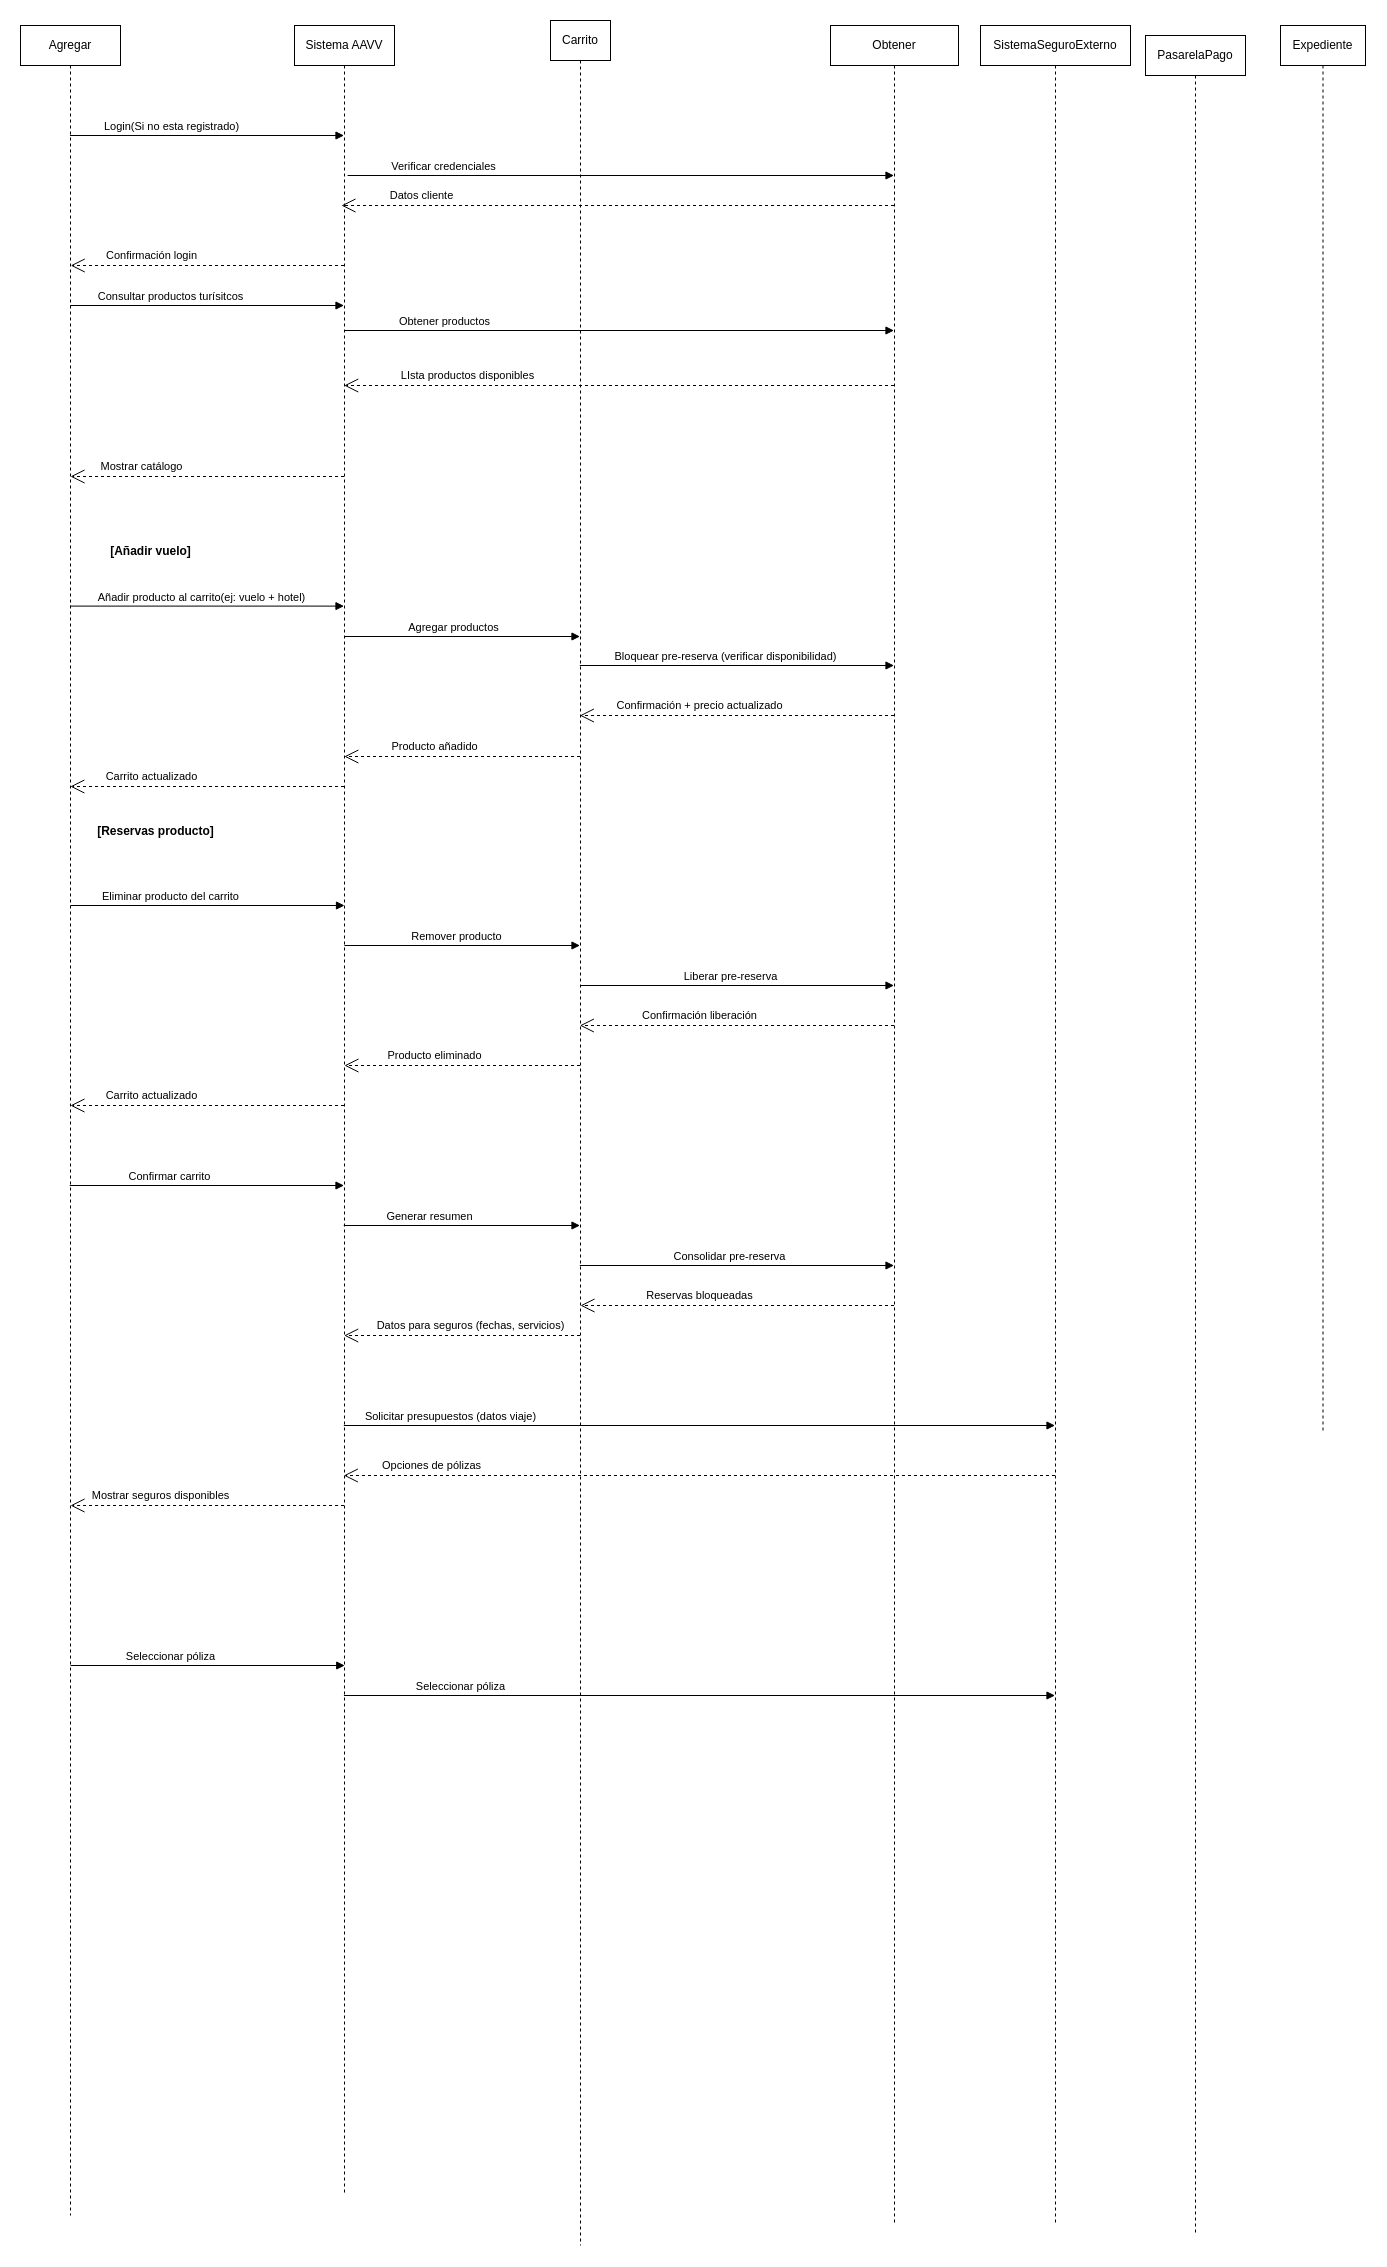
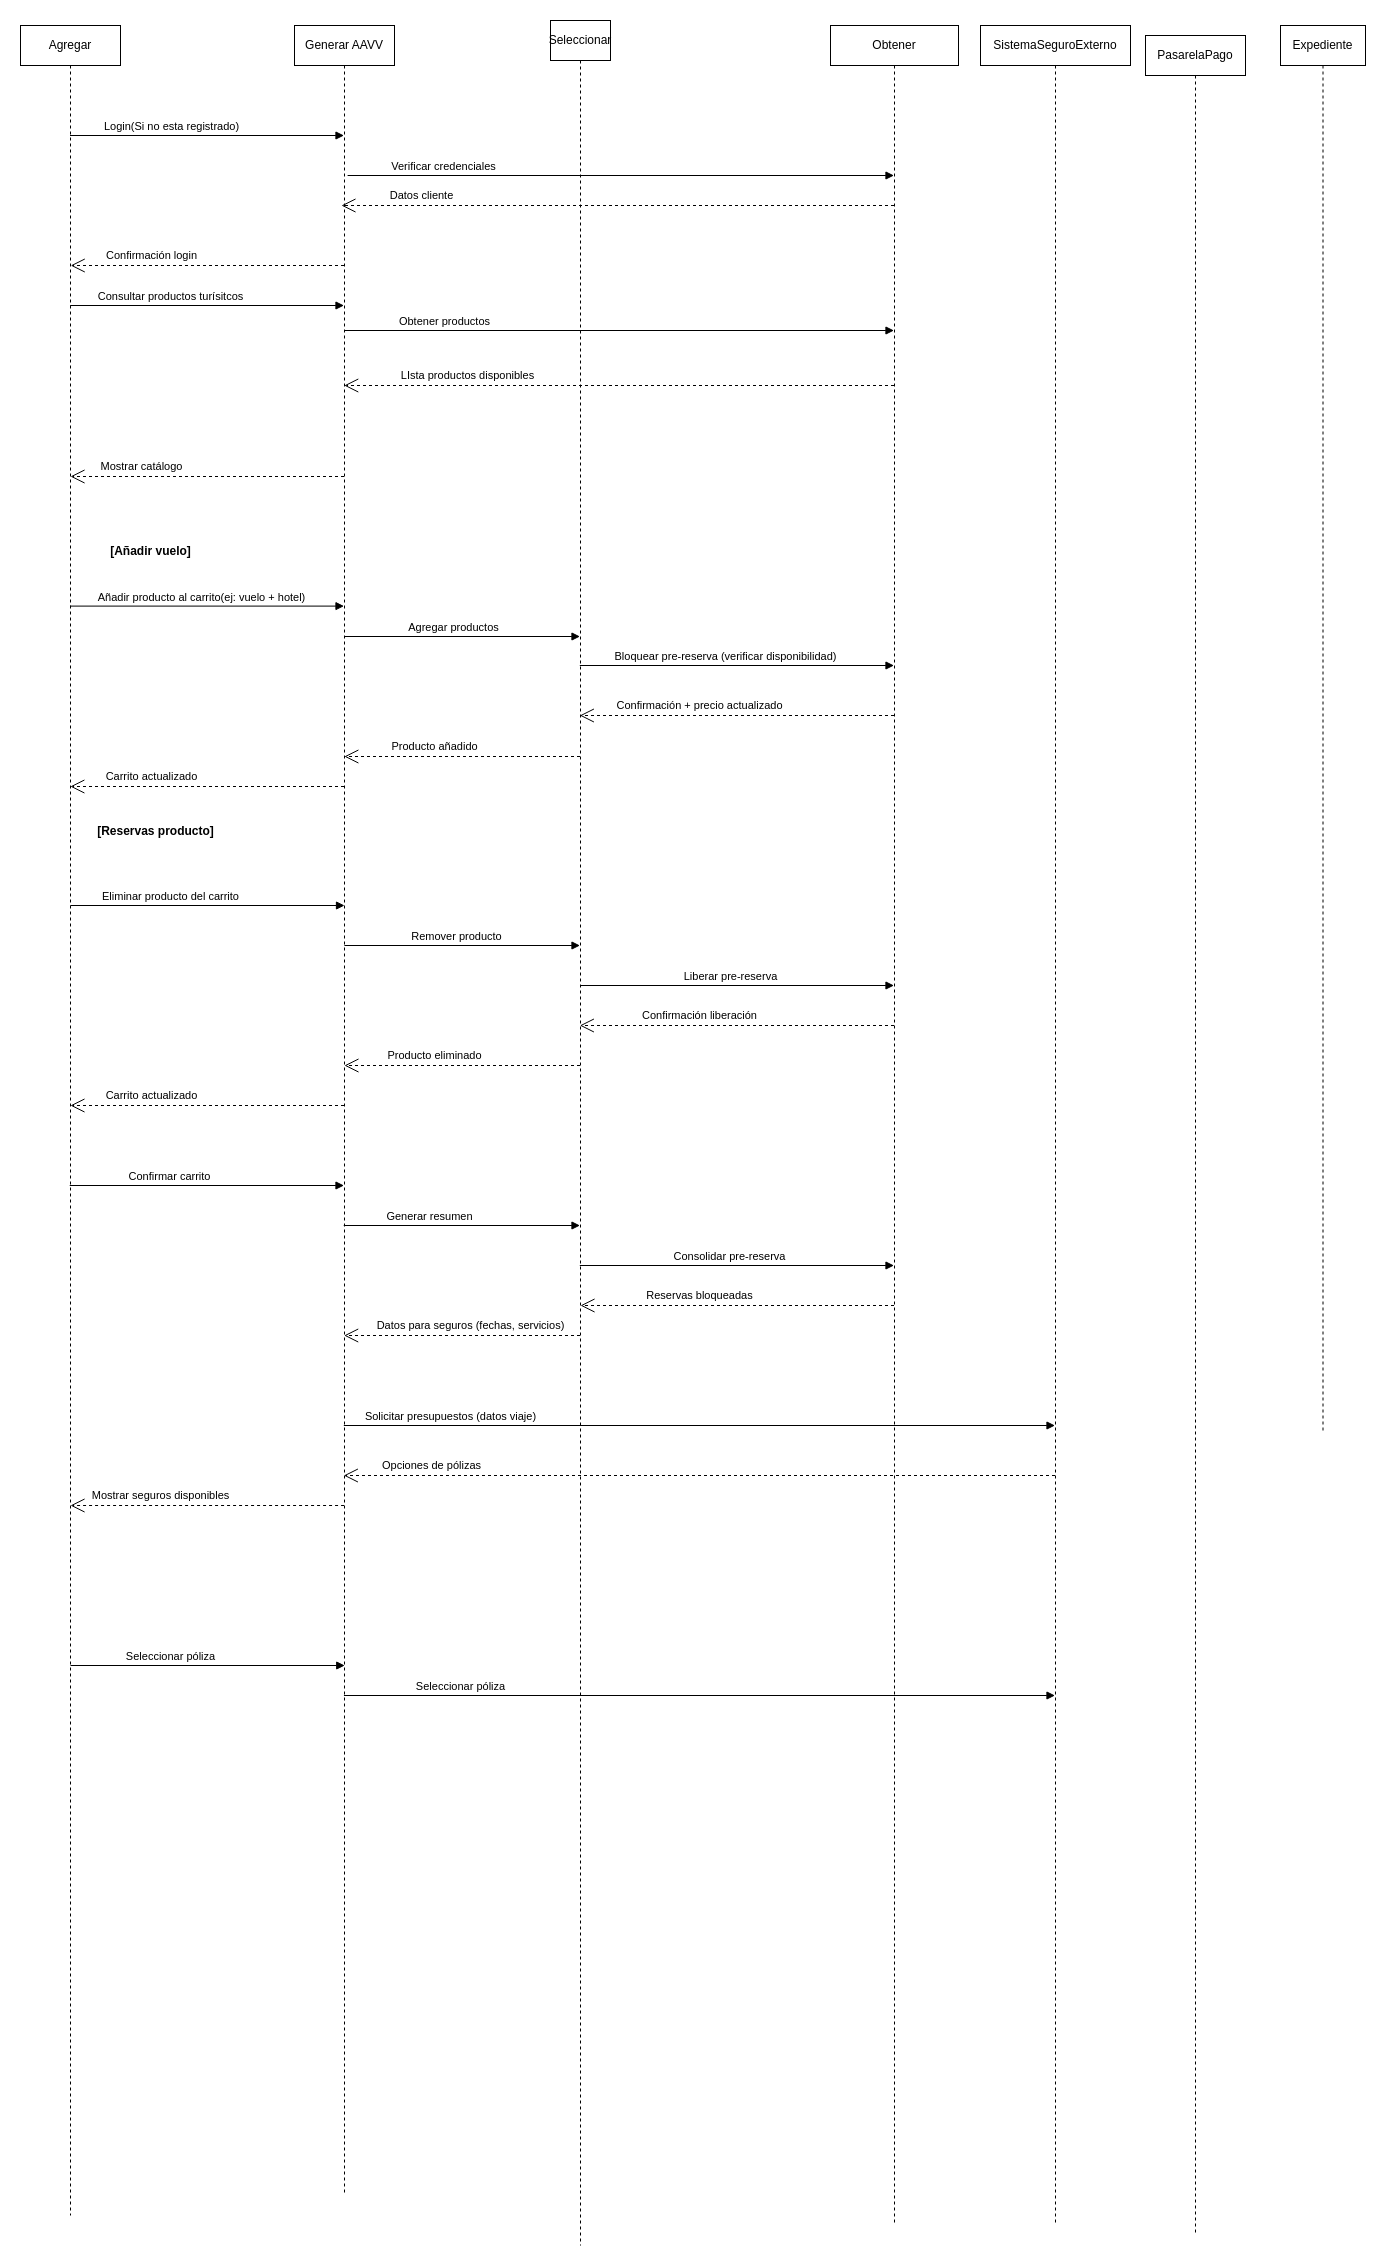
node "Carrito": label "Carrito" -> "Seleccionar"
node "Sistema AAVV": label "Sistema AAVV" -> "Generar AAVV"
